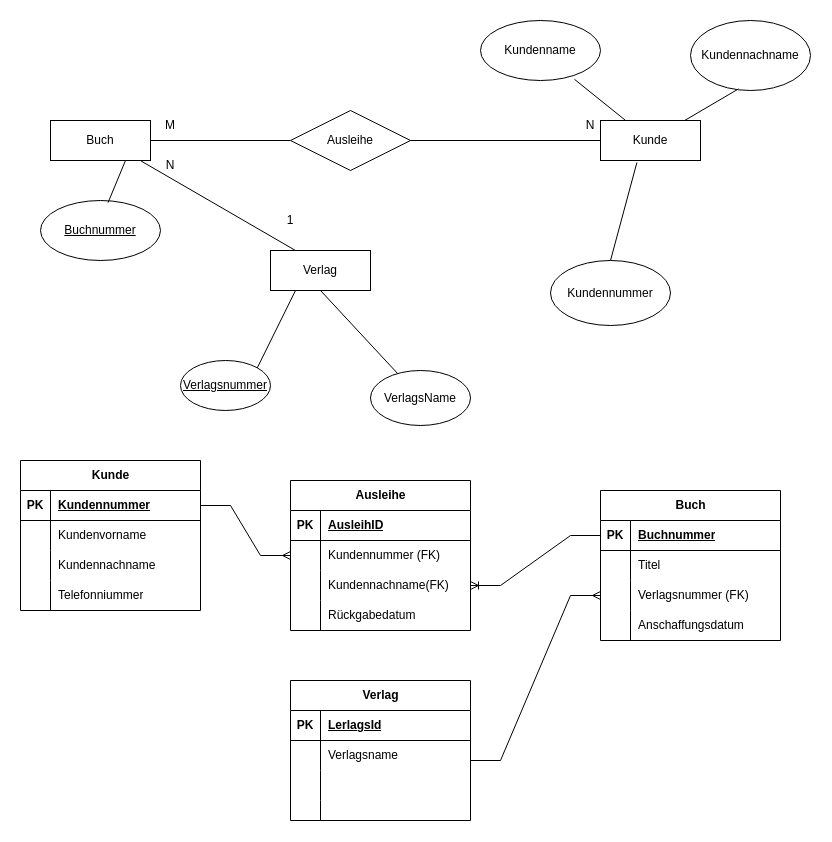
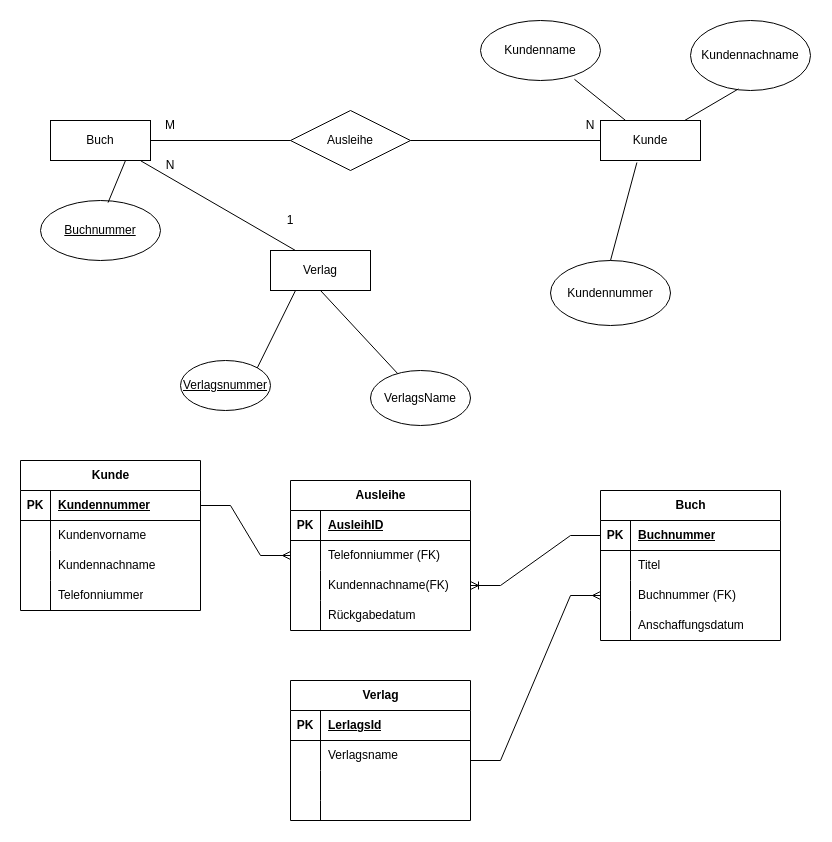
node "Kundennummer (FK)": label "Kundennummer (FK)" -> "Telefonniummer (FK)"
node "Verlagsnummer (FK)": label "Verlagsnummer (FK)" -> "Buchnummer (FK)"
